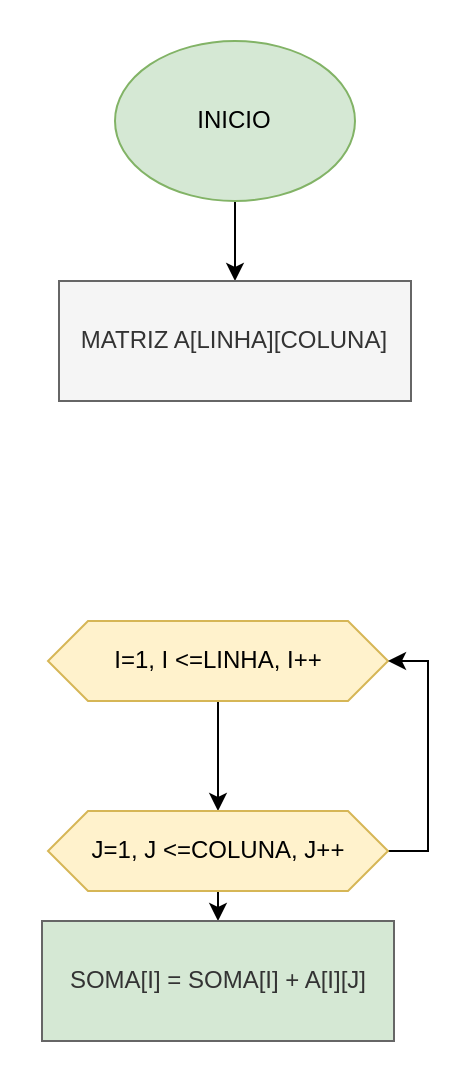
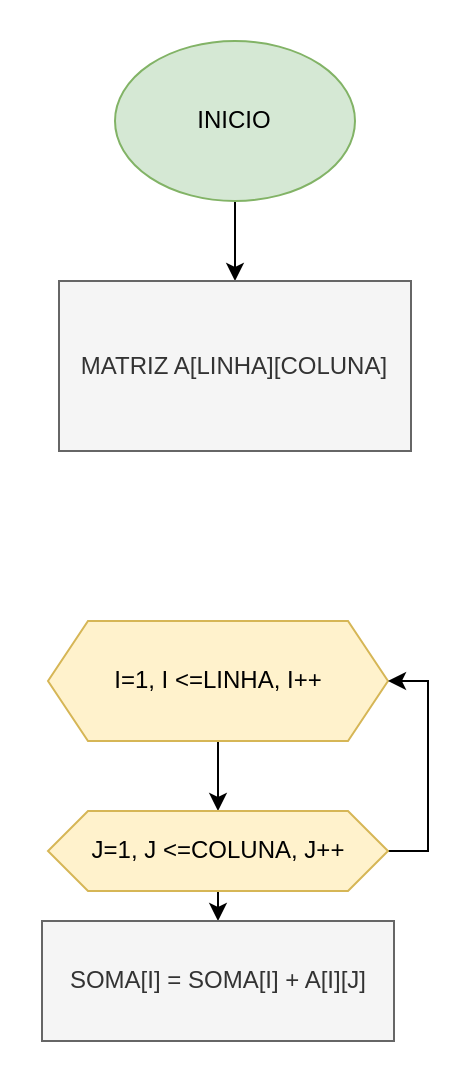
node "MATRIZ A[LINHA][COLUNA]": size 352x120 -> 352x170
node "I=1, I <=LINHA, I++": size 340x80 -> 340x120
node "SOMA[I] = SOMA[I] + A[I][J]": fillcolor #d5e8d4 -> #f5f5f5
